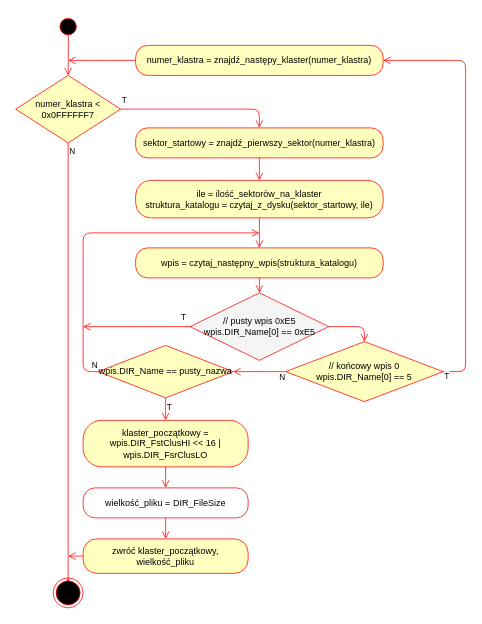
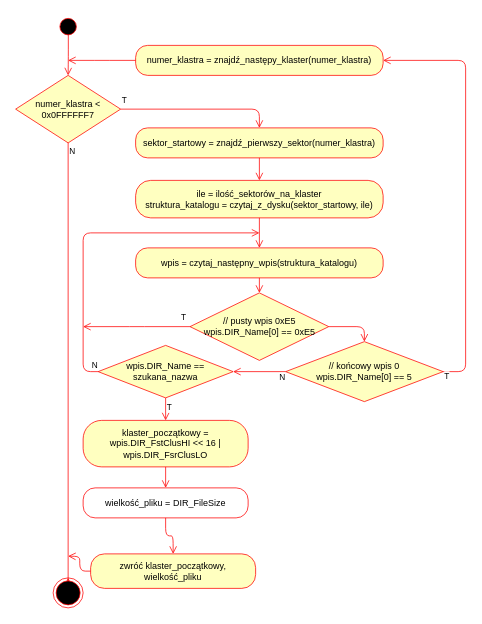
node "// pusty wpis 0xE5 wpis.DIR_Name[0] == 0xE5": fillcolor #f5f5f5 -> #ffffc0
node "wpis.DIR_Name == pusty_nazwa": label "wpis.DIR_Name == pusty_nazwa" -> "wpis.DIR_Name == szukana_nazwa"
node "zwróć klaster_początkowy, wielkość_pliku": moved (165, 556) -> (173, 571)
